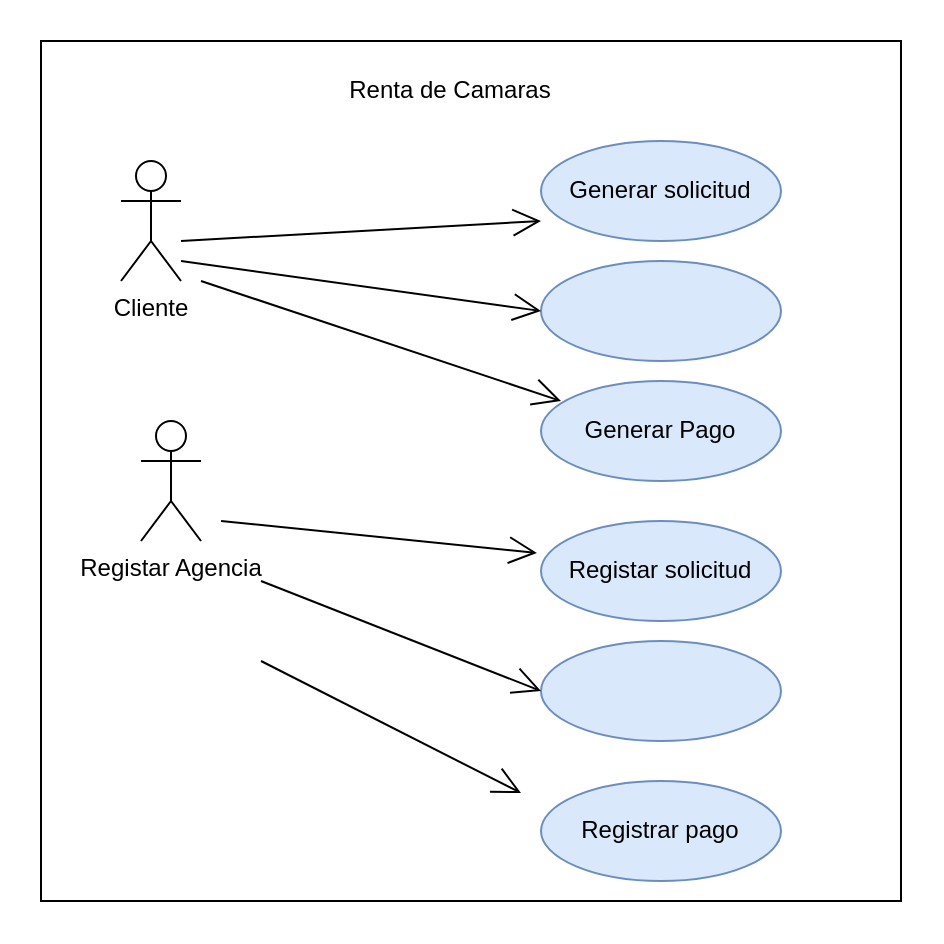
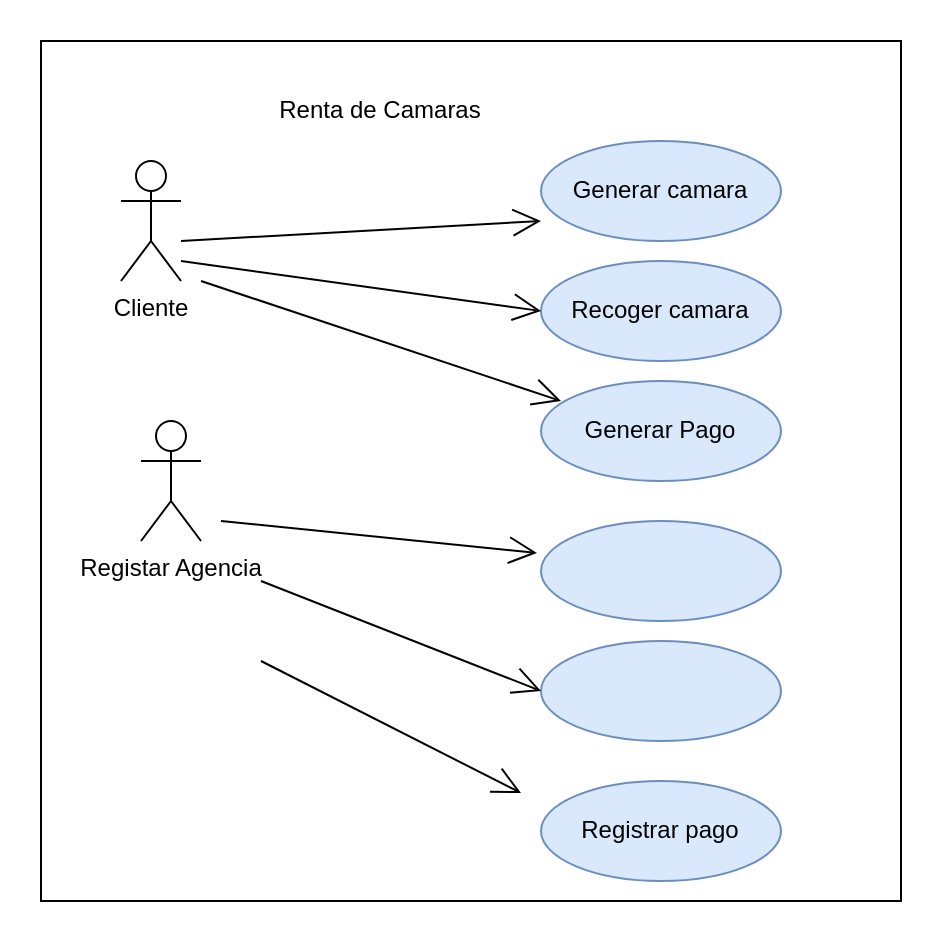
node "Renta de Camaras": moved (451, 91) -> (381, 111)
node "Generar solicitud": label "Generar solicitud" -> "Generar camara"
node "Recoger camara": added
node "Registar solicitud": removed
